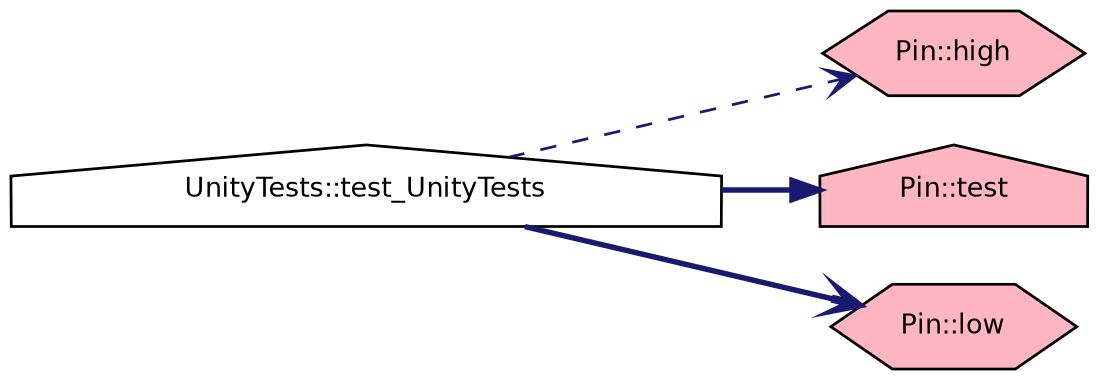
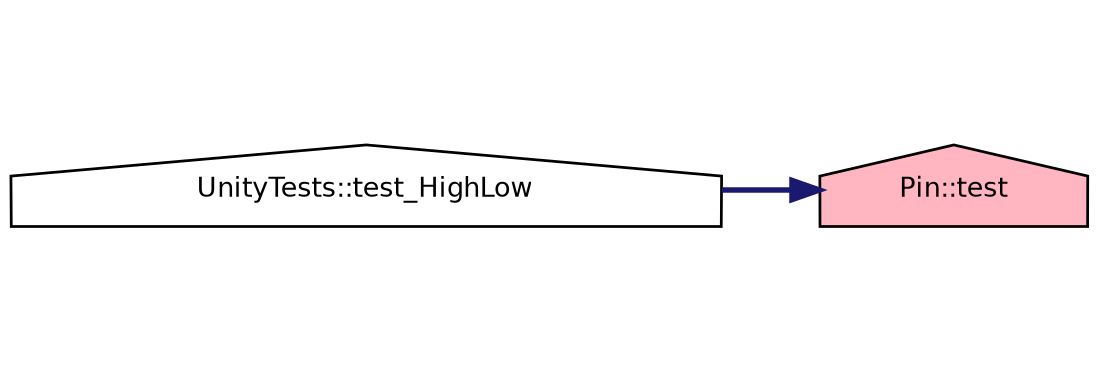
node "Pin::high": removed
node "UnityTests::test_UnityTests": label "UnityTests::test_UnityTests" -> "UnityTests::test_HighLow"
node "Pin::low": removed
